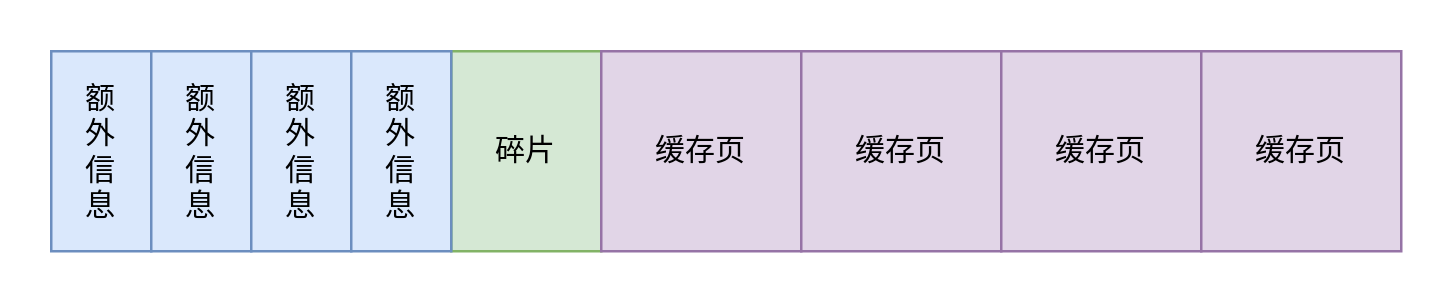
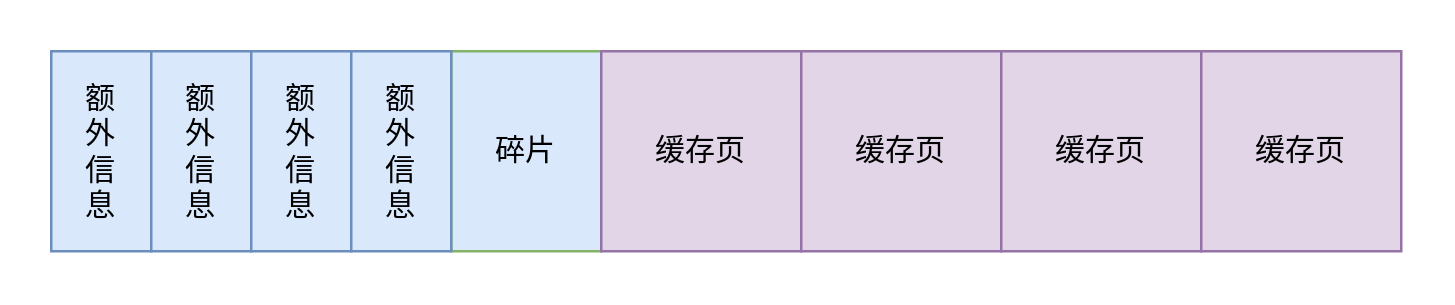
node "碎片": fillcolor #d5e8d4 -> #dae8fc
